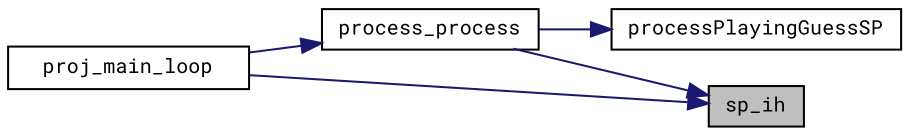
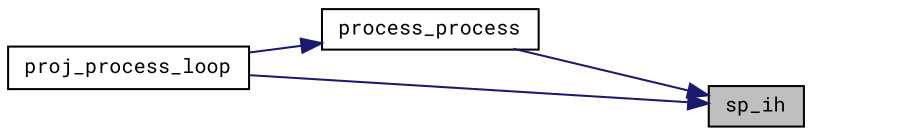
node "processPlayingGuessSP": removed
node "proj_main_loop": label "proj_main_loop" -> "proj_process_loop"
